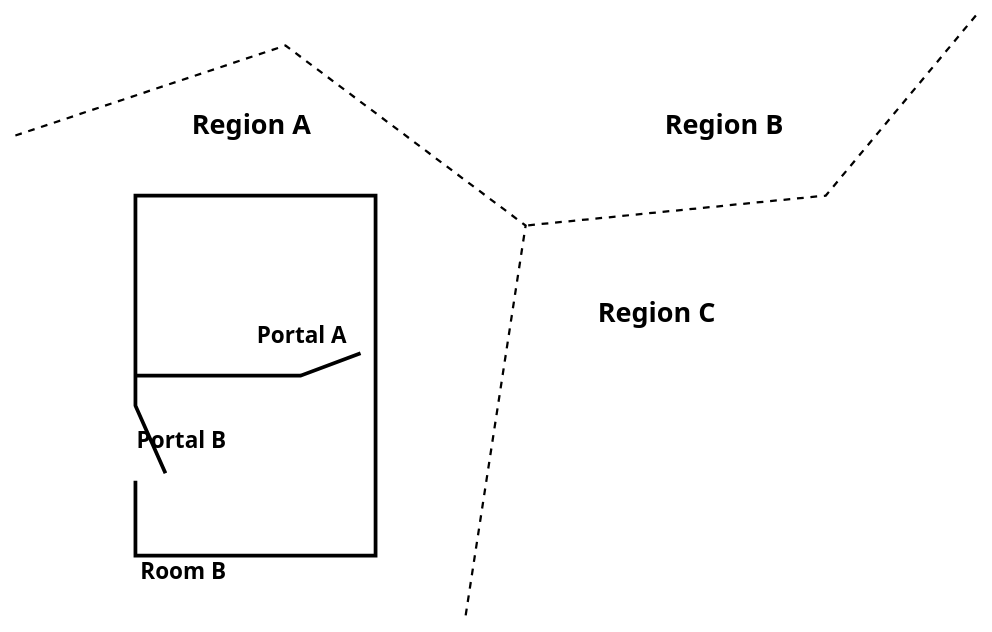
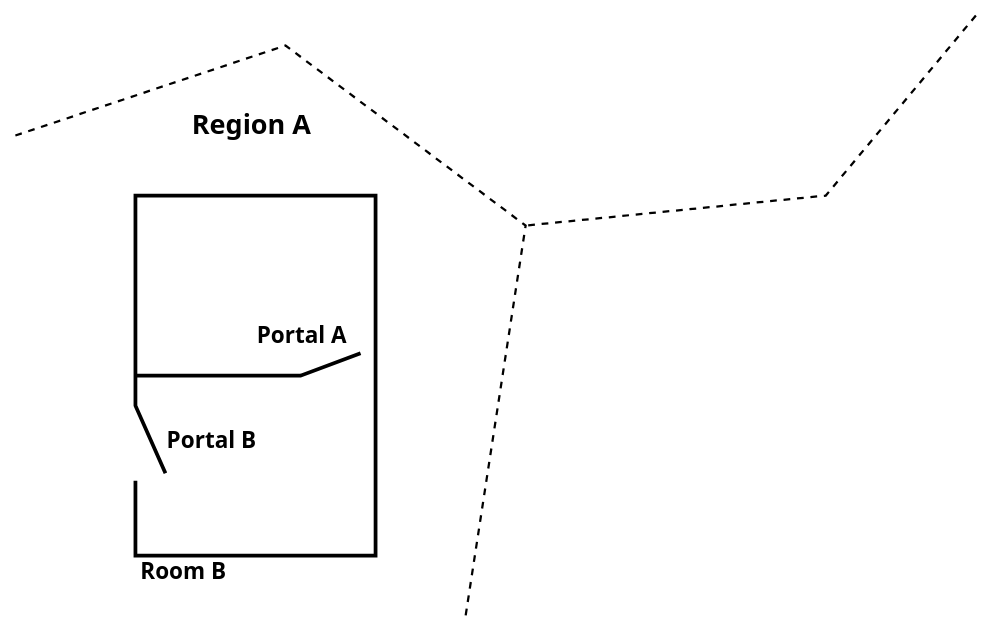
node "Region B": removed
node "Region C": removed
node "Portal B": moved (195, 439) -> (225, 439)
